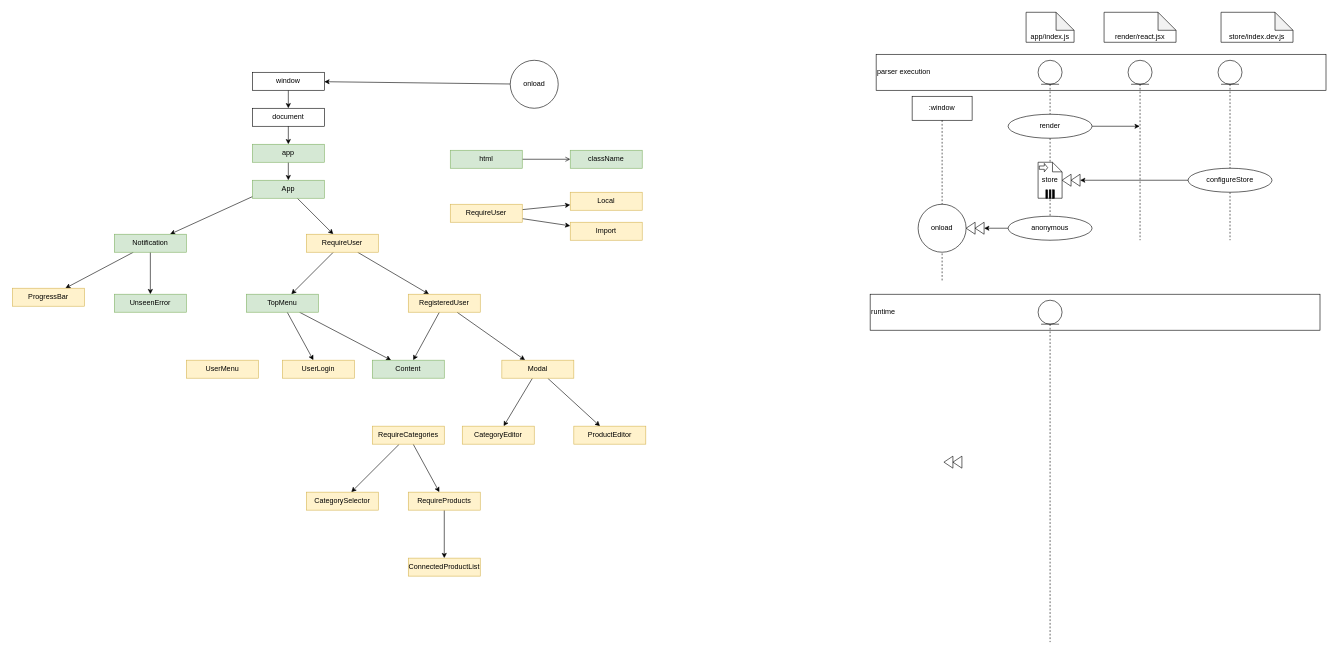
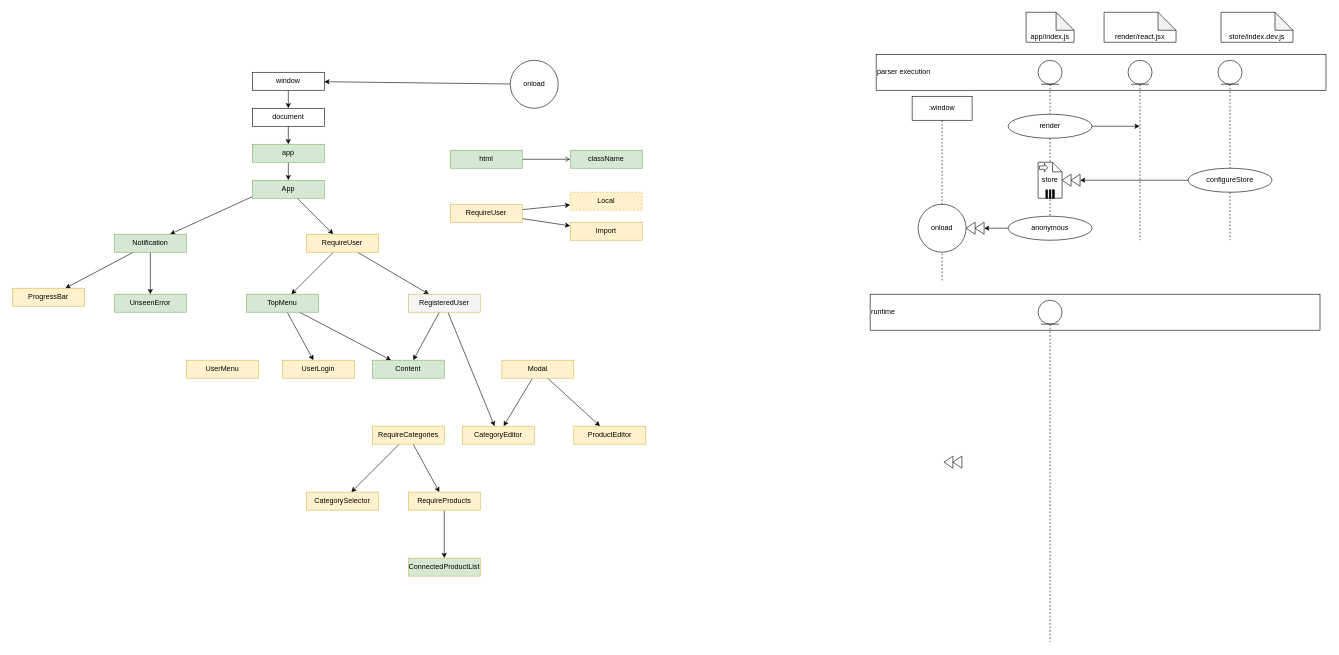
node "Local": style solid -> dashed
node "RegisteredUser": fillcolor #fff2cc -> #f5f5f5
edge "RegisteredUser" -> "Modal": now "RegisteredUser" -> "CategoryEditor"
node "ConnectedProductList": fillcolor #fff2cc -> #d5e8d4
